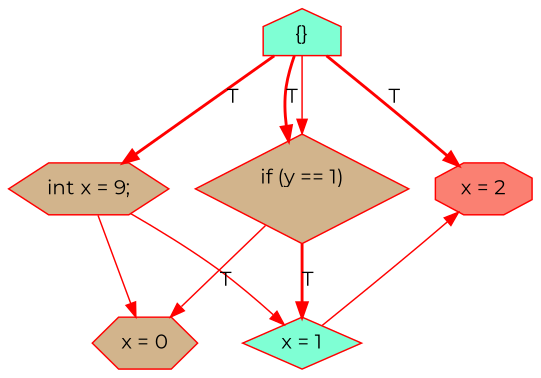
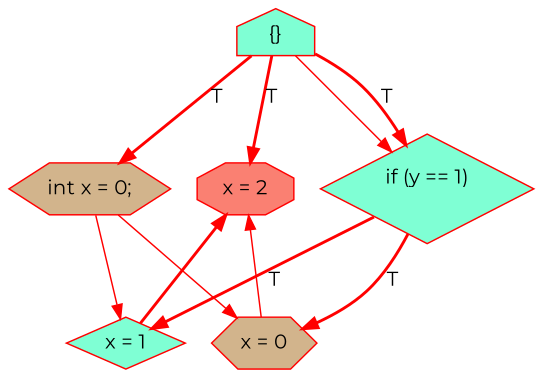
node "int x = 9;": label "int x = 9;" -> "int x = 0;"
node "if (y == 1)": fillcolor tan -> aquamarine
edge "if (y == 1)" -> "x = 0": style solid -> bold
edge "x = 0" -> "x = 2": added
edge "x = 1" -> "x = 2": style solid -> bold
